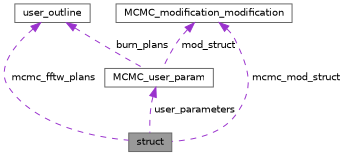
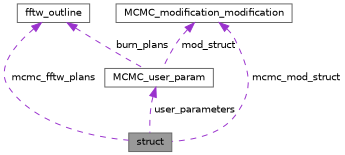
node "user_outline": label "user_outline" -> "fftw_outline"
